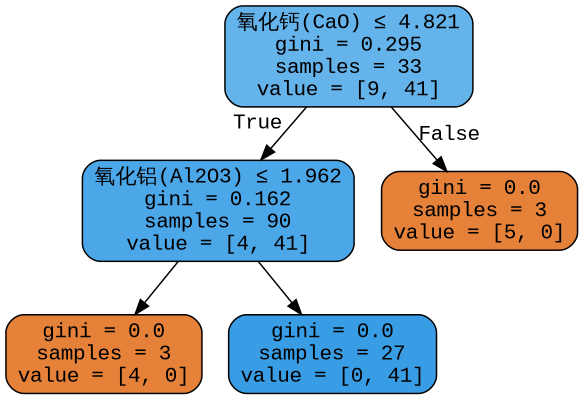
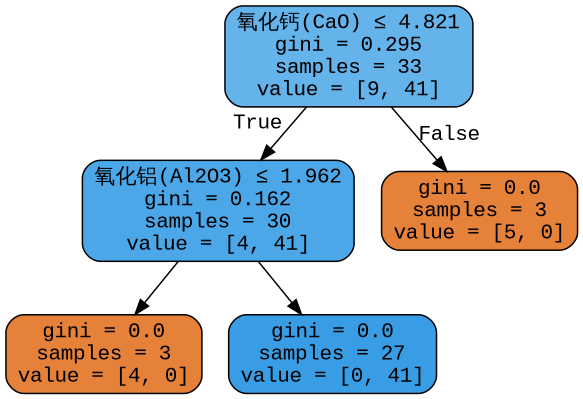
node "氧化铝(Al2O3) ≤ 1.962": text "samples = 90" -> "samples = 30"
